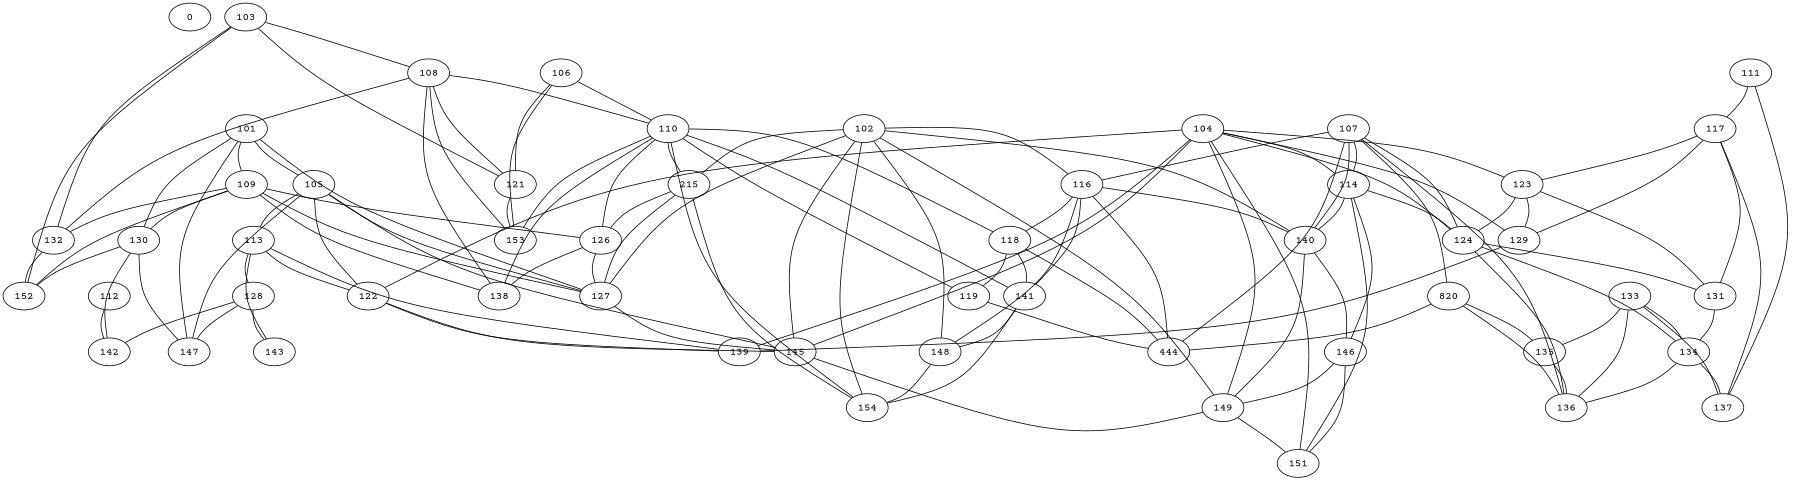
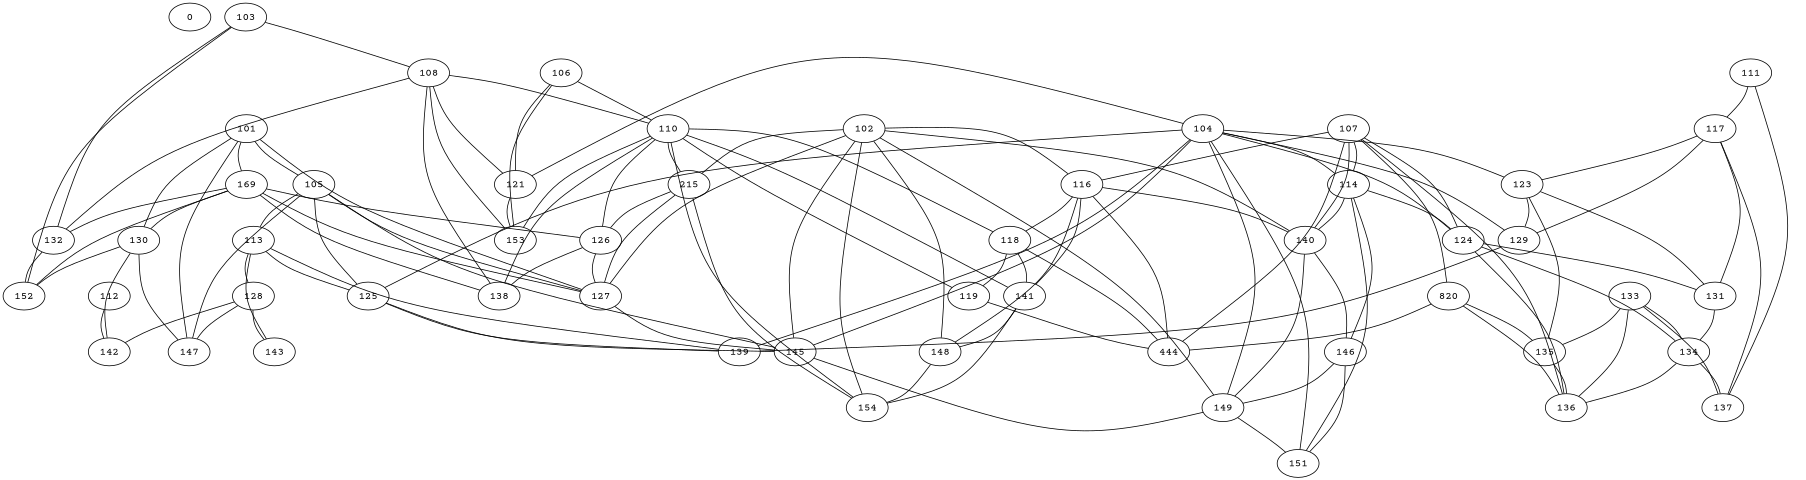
edge "103" -- "121": now "104" -- "121"
node "109": label "109" -> "169"
edge "123" -- "124": now "123" -- "135"
node "122": label "122" -> "125"
